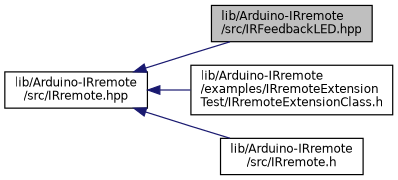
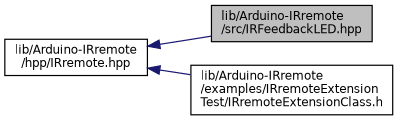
node "lib/Arduino-IRremote /src/IRremote.hpp": label "lib/Arduino-IRremote /src/IRremote.hpp" -> "lib/Arduino-IRremote /hpp/IRremote.hpp"
node "lib/Arduino-IRremote /src/IRremote.h": removed
